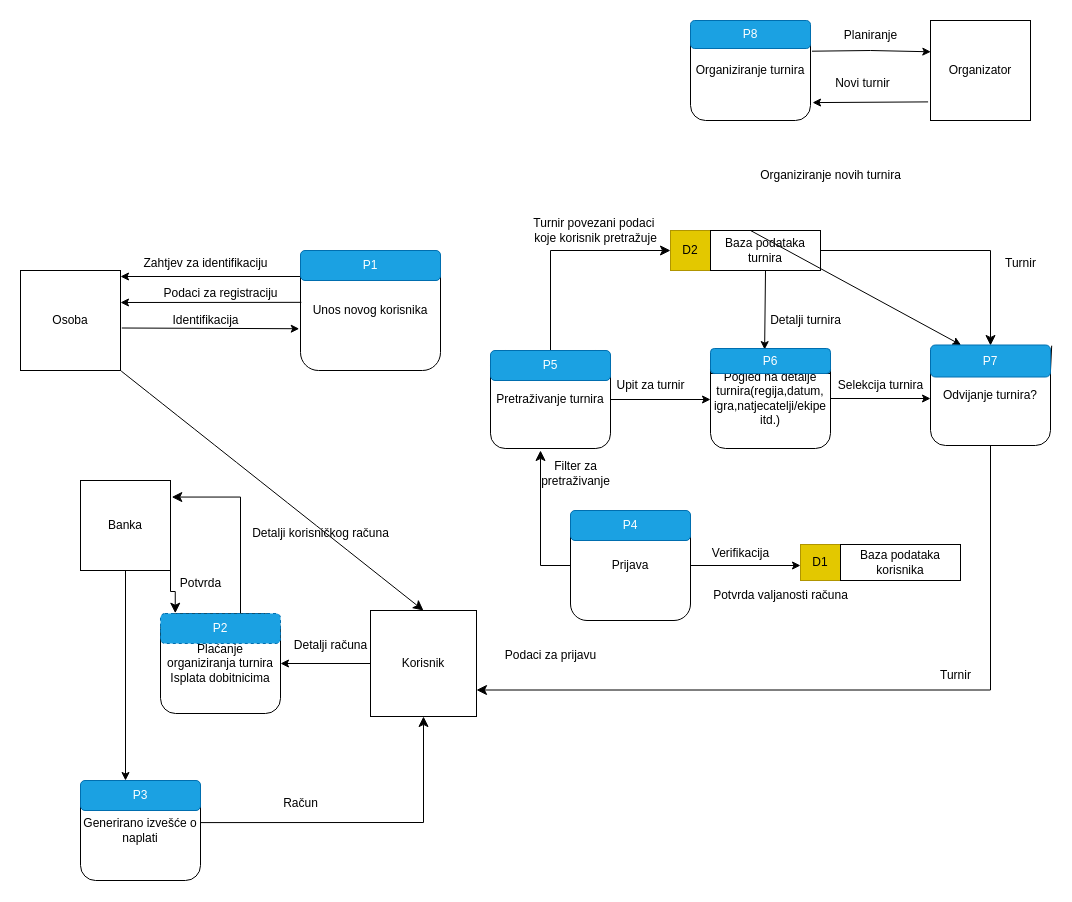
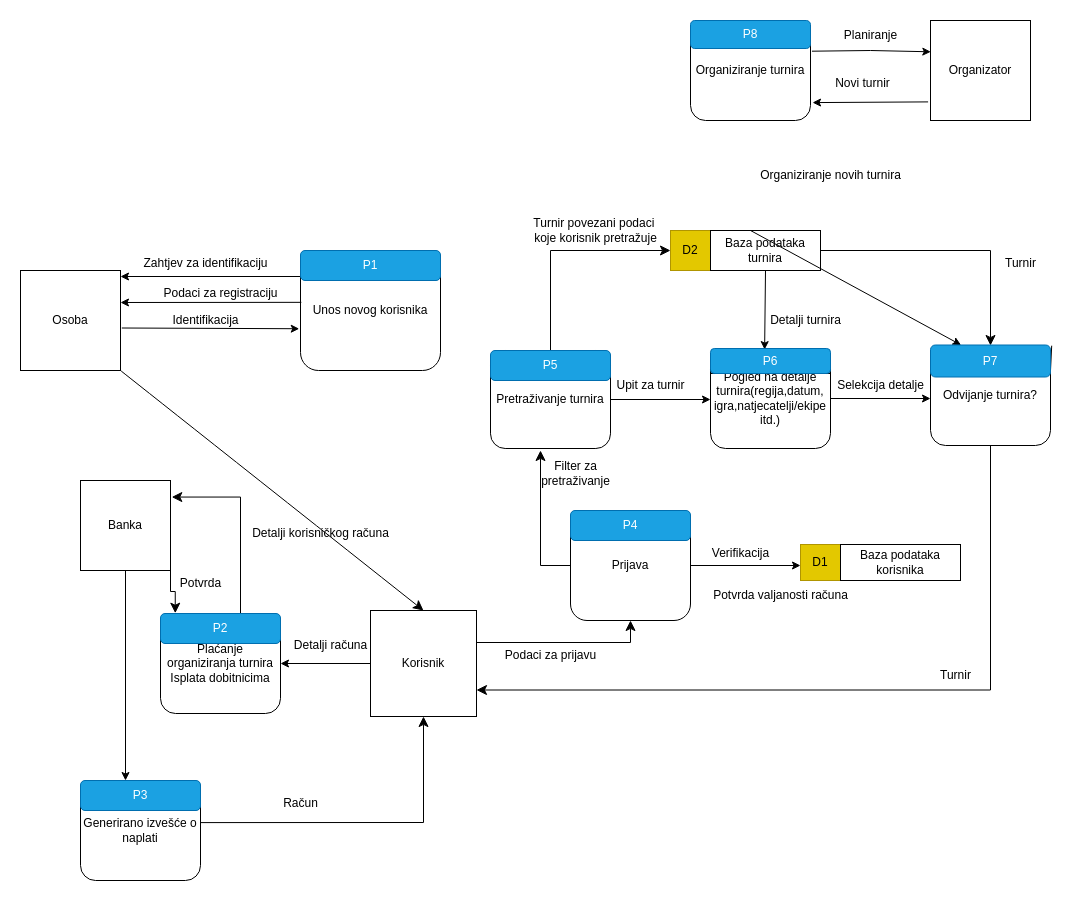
node "Selekcija turnira": label "Selekcija turnira" -> "Selekcija detalje"
node "P2": style dashed -> solid
edge "Korisnik" -> "Prijava": added
